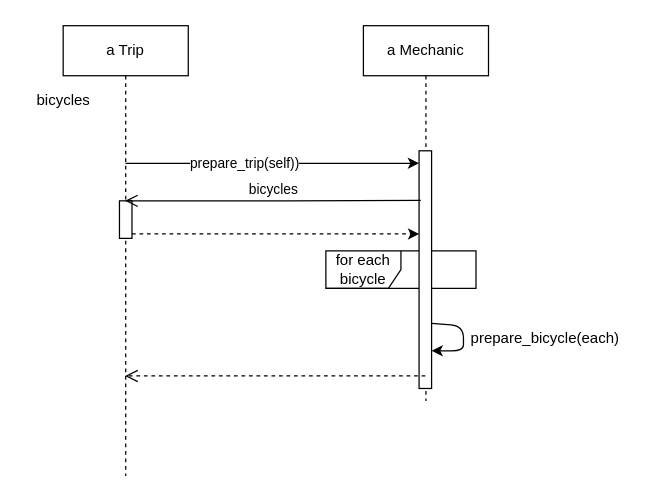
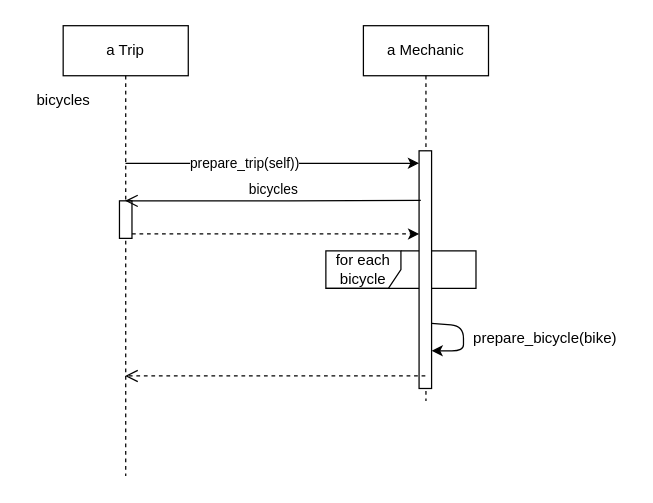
node "prepare_bicycle(each)": label "prepare_bicycle(each)" -> "prepare_bicycle(bike)"
